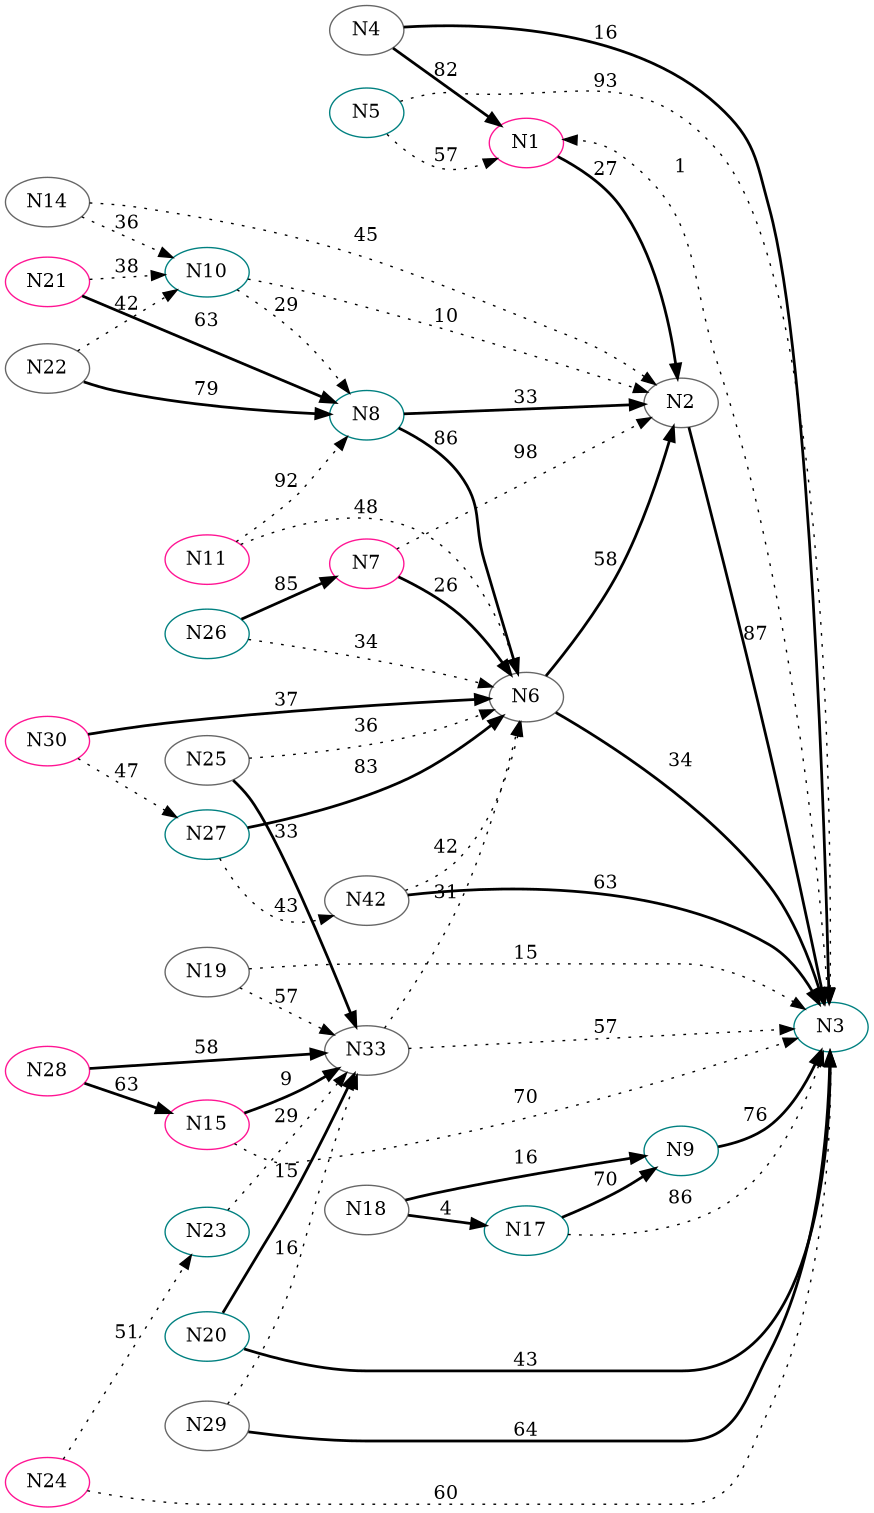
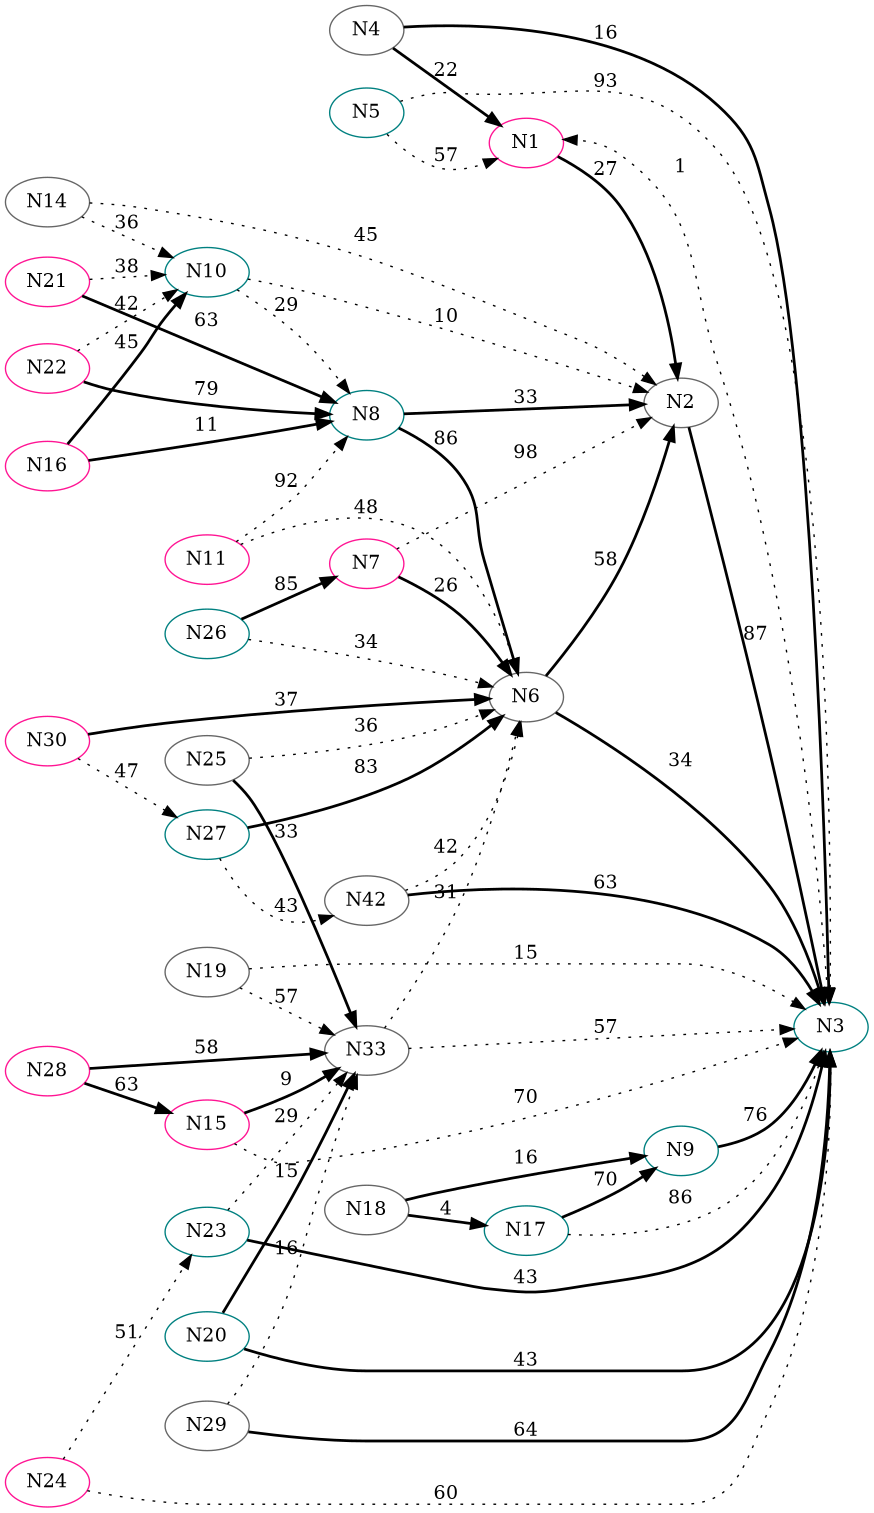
edge "N4" -> "N1": label "82" -> "22"
node "N22": color gray40 -> deeppink
node "N16": added
edge "N23" -> "N3": added, label "43"
